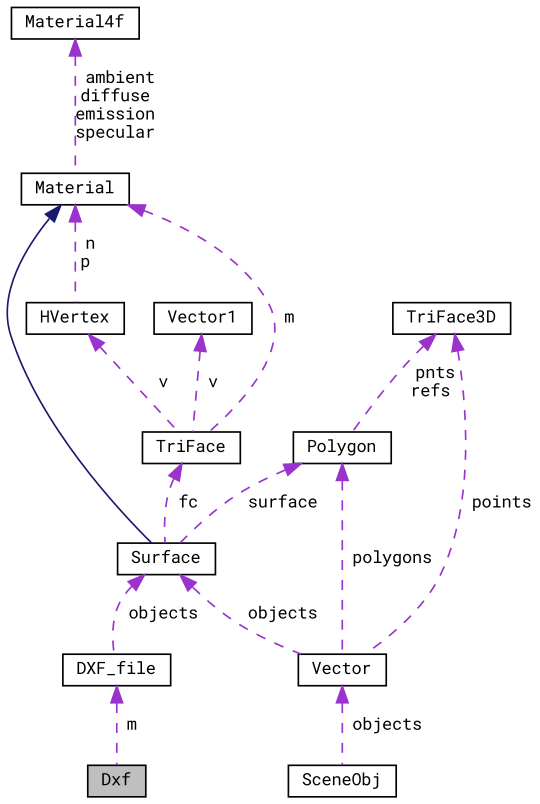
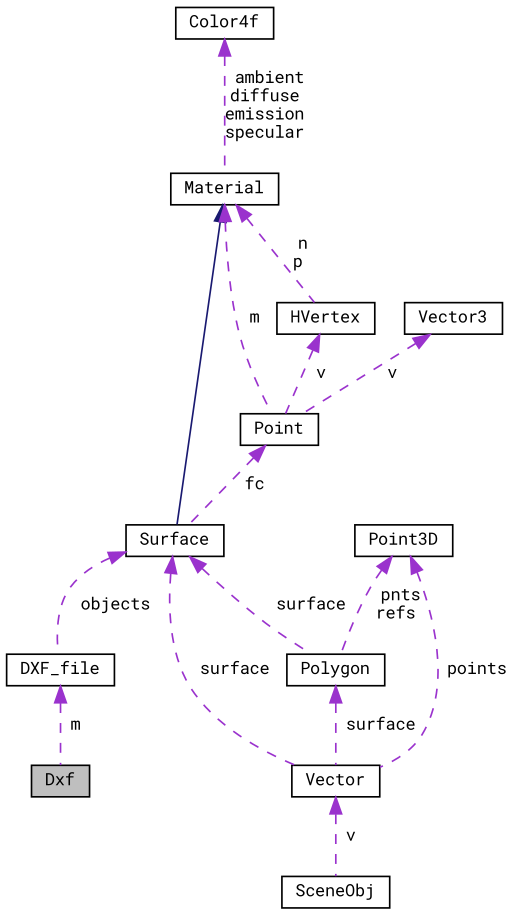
node "Material4f": label "Material4f" -> "Color4f"
node "Vector1": label "Vector1" -> "Vector3"
node "TriFace3D": label "TriFace3D" -> "Point3D"
node "TriFace": label "TriFace" -> "Point"
edge "Surface" -> "Polygon": reversed
edge "Vector" -> "Polygon": label " polygons" -> " surface"
edge "Vector" -> "Surface": label " objects" -> " surface"
edge "SceneObj" -> "Vector": label " objects" -> " v"
